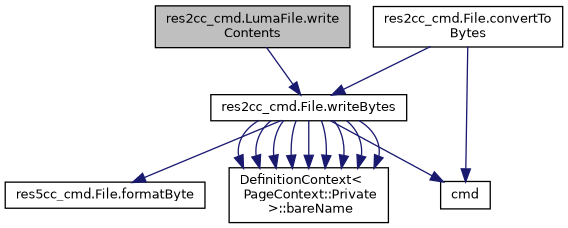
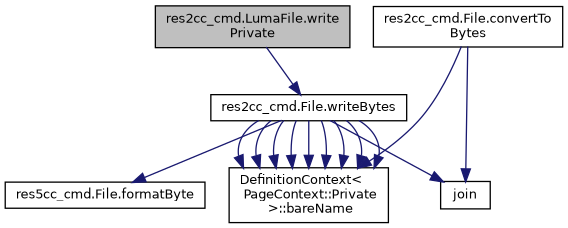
node "res2cc_cmd.LumaFile.write Contents": label "res2cc_cmd.LumaFile.write Contents" -> "res2cc_cmd.LumaFile.write Private"
edge "res2cc_cmd.File.convertTo Bytes" -> "res2cc_cmd.File.writeBytes": now "res2cc_cmd.File.convertTo Bytes" -> "DefinitionContext< PageContext::Private >::bareName"
node "cmd": label "cmd" -> "join"
